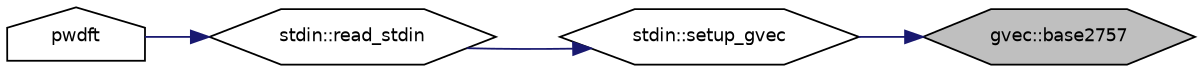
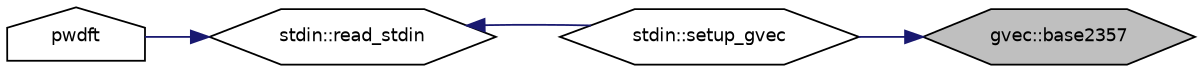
node "gvec::base2757": label "gvec::base2757" -> "gvec::base2357"
edge "stdin::read_stdin" -> "stdin::setup_gvec": reversed
